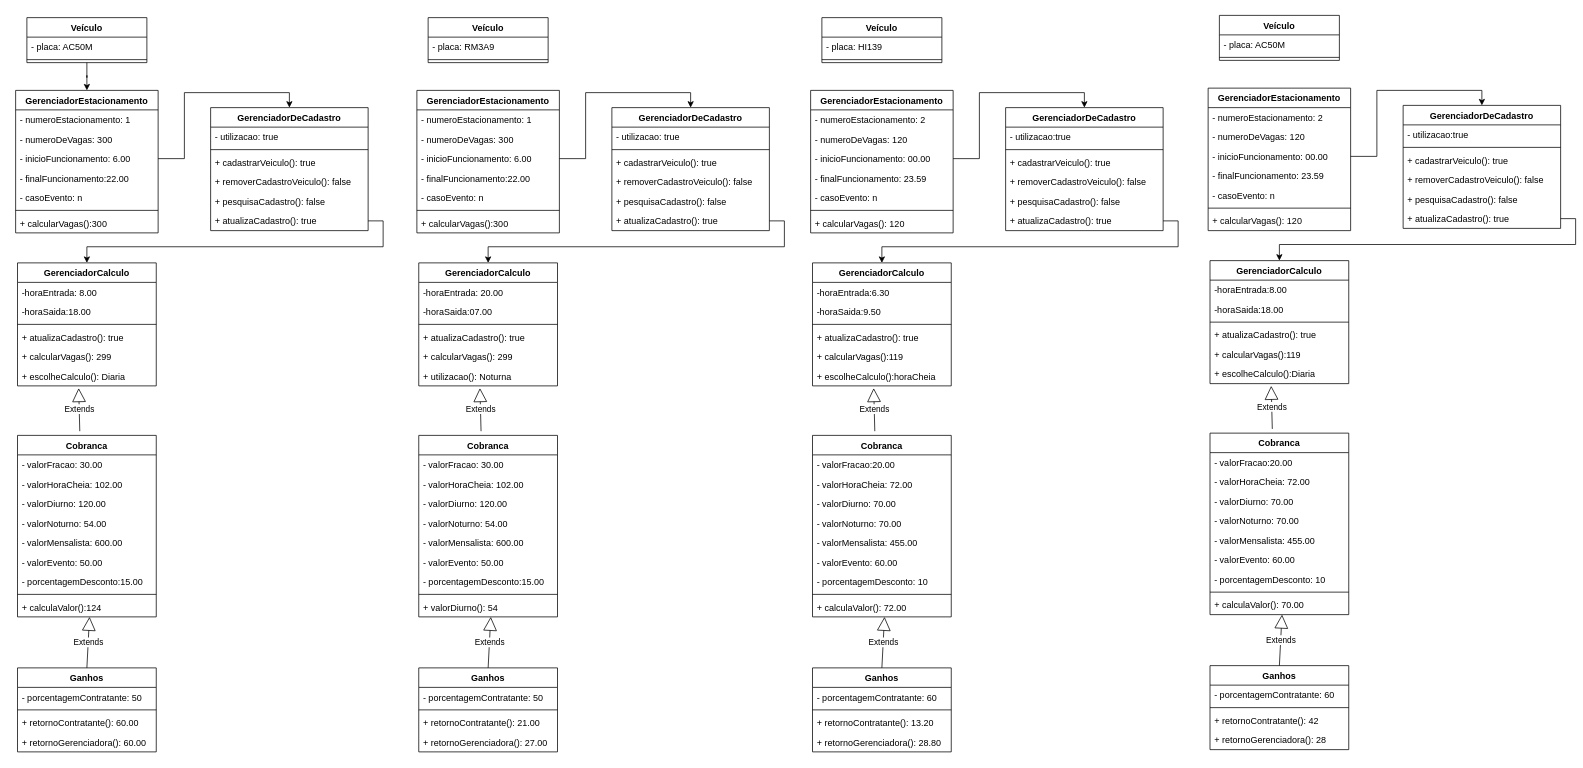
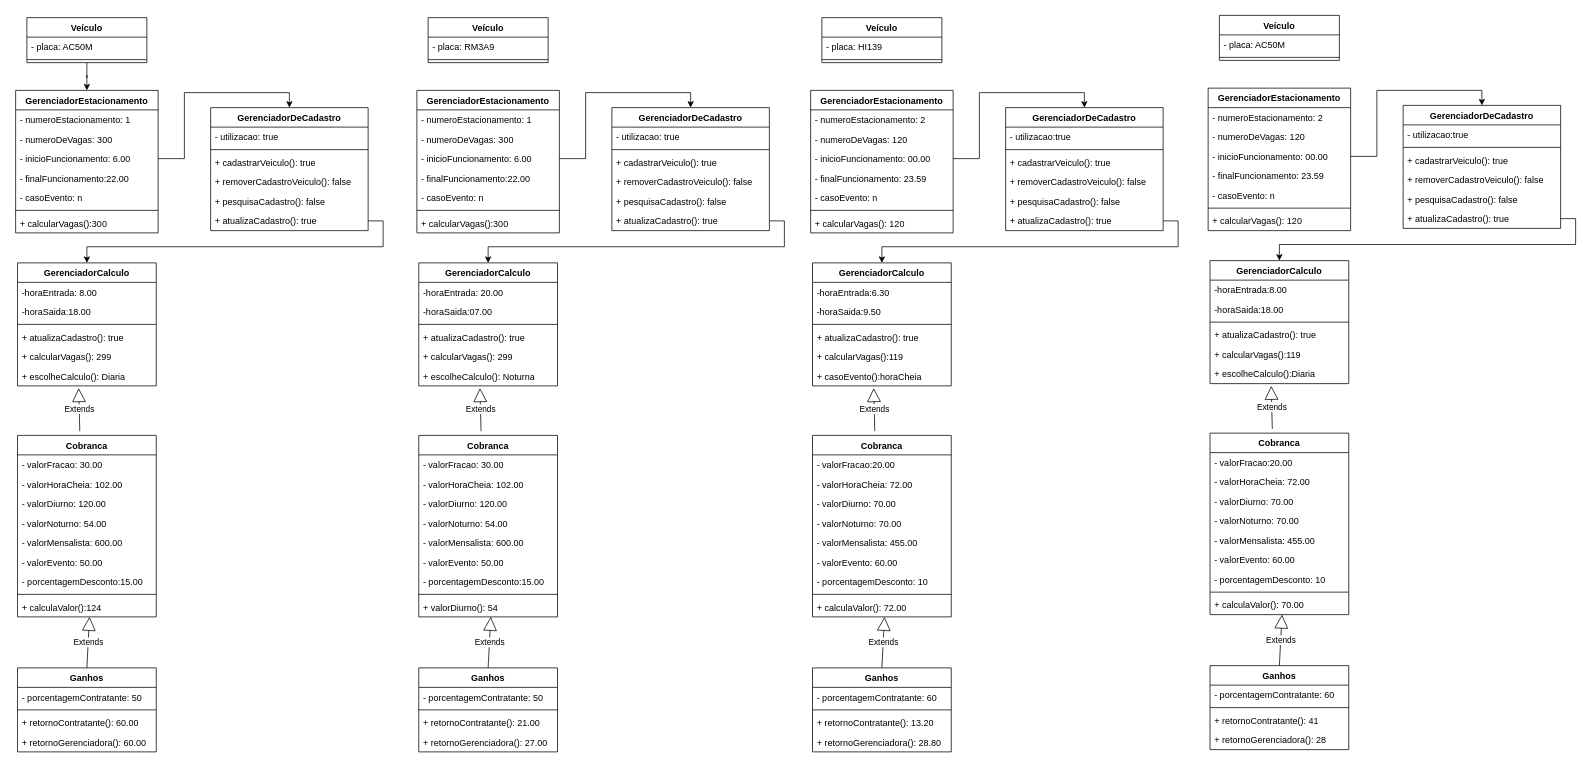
node "+ utilizacao(): Noturna": label "+ utilizacao(): Noturna" -> "+ escolheCalculo(): Noturna"
node "+ escolheCalculo():horaCheia": label "+ escolheCalculo():horaCheia" -> "+ casoEvento():horaCheia"
node "+ retornoContratante(): 42": label "+ retornoContratante(): 42" -> "+ retornoContratante(): 41"
